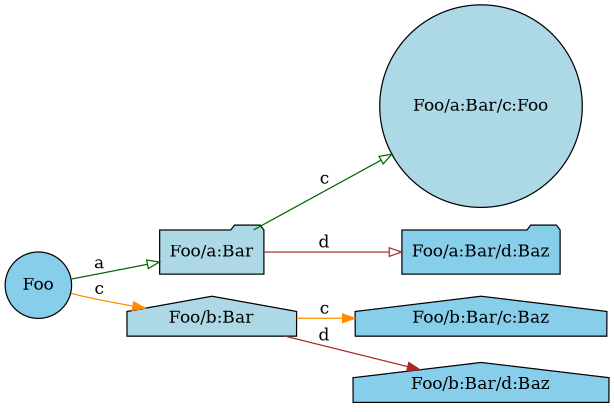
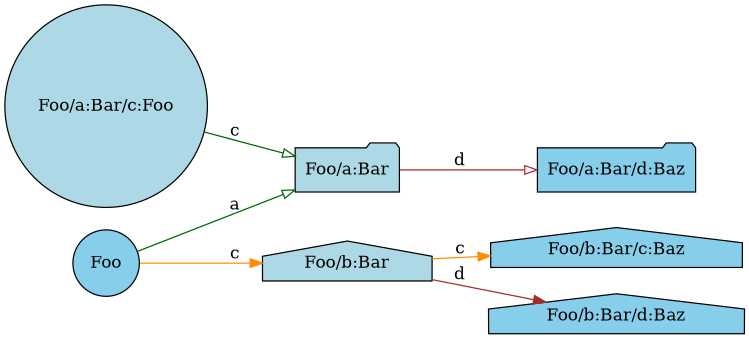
edge "Foo/a:Bar" -> "Foo/a:Bar/c:Foo": reversed
